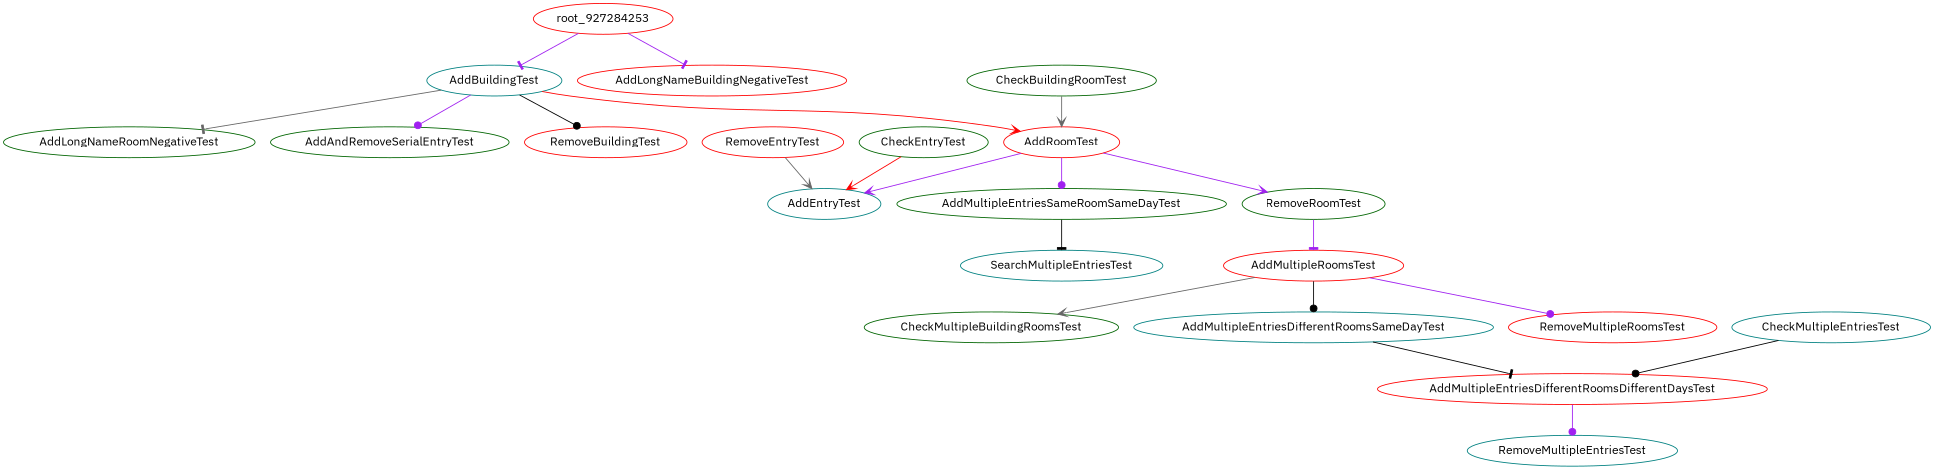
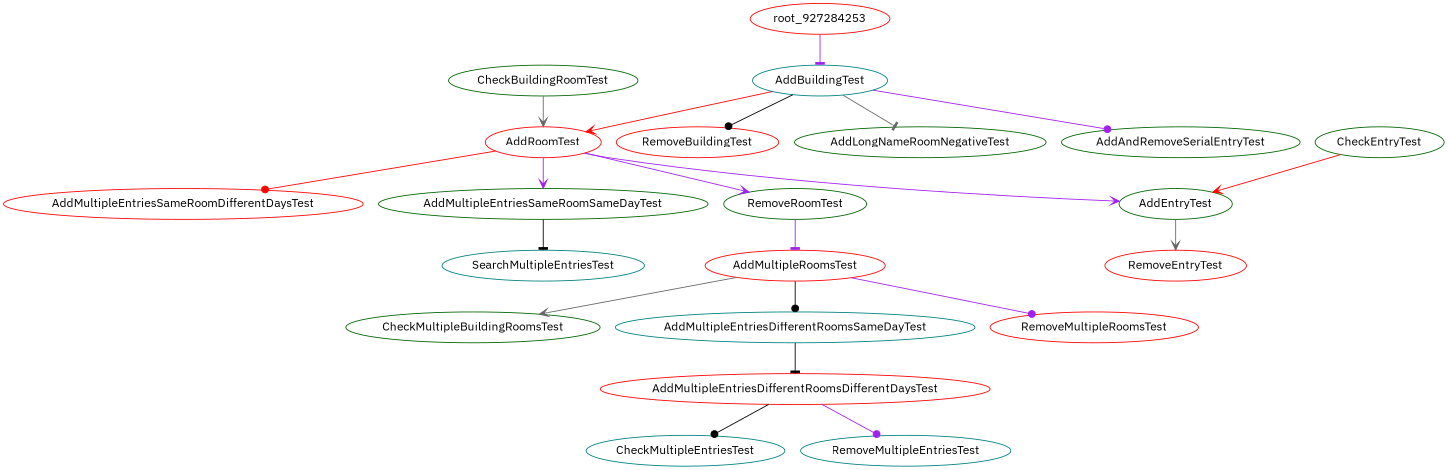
node "AddLongNameBuildingNegativeTest": removed
edge "RemoveEntryTest" -> "AddEntryTest": reversed
edge "AddRoomTest" -> "AddMultipleEntriesSameRoomSameDayTest": arrowhead dot -> vee
node "AddMultipleEntriesSameRoomDifferentDaysTest": added
node "AddEntryTest": color teal -> darkgreen
edge "CheckMultipleEntriesTest" -> "AddMultipleEntriesDifferentRoomsDifferentDaysTest": reversed
